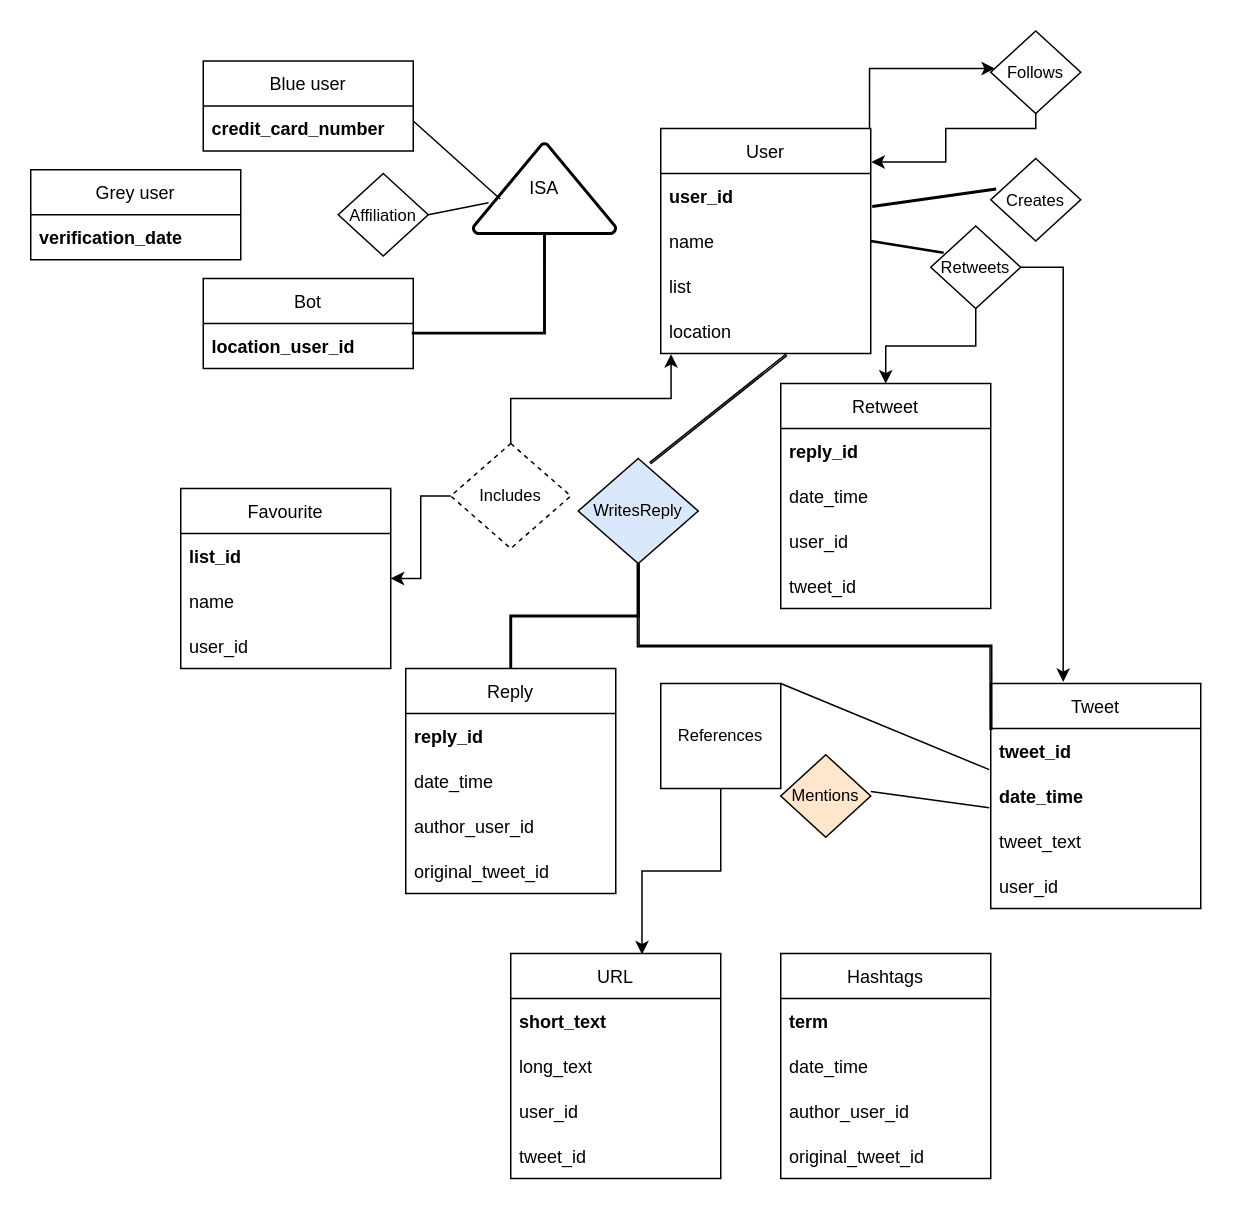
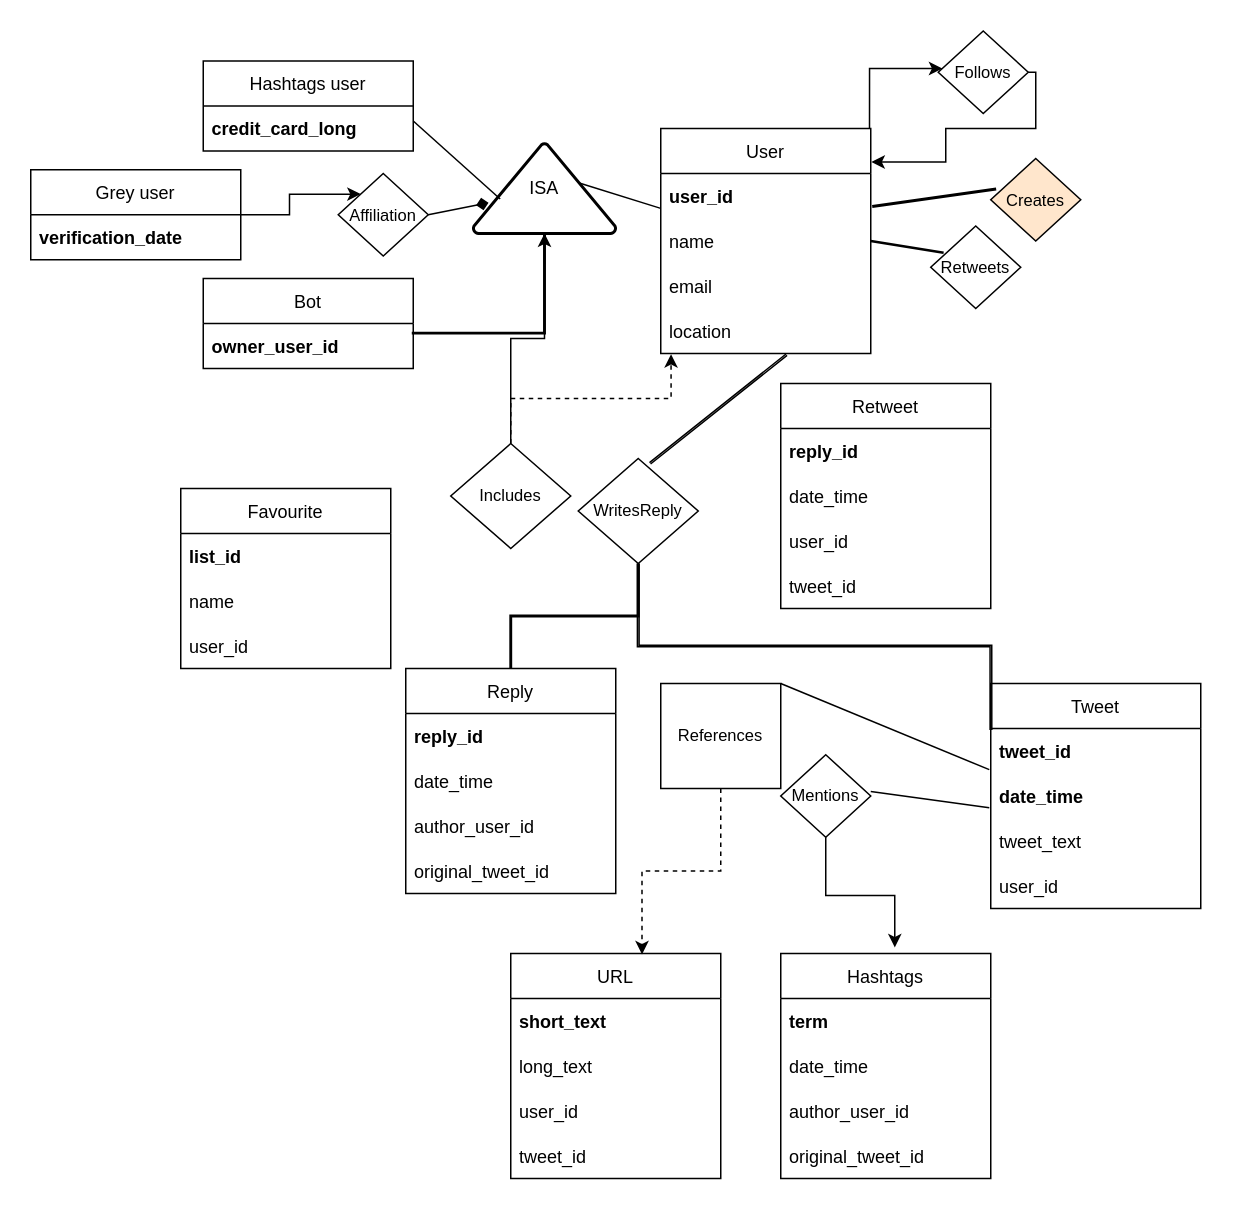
node "Follows": moved (1036, 72) -> (983, 72)
node "Blue user": label "Blue user" -> "Hashtags user"
node "credit_card_number": label "credit_card_number" -> "credit_card_long"
edge "ISA" -- "User": added
edge "Grey user" -> "Affiliation": added
node "Creates": fillcolor #ffffff -> #ffe6cc
edge "ISA" -- "Affiliation": arrowhead none -> diamond
node "list": label "list" -> "email"
edge "Retweets" -> "Retweet": removed
node "location_user_id": label "location_user_id" -> "owner_user_id"
edge "Includes" -> "location": style solid -> dashed
edge "Retweets" -> "Tweet": removed
node "Includes": style dashed -> solid
node "WritesReply": fillcolor #dae8fc -> #ffffff
edge "Includes" -> "Favourite": now "Includes" -> "ISA"
node "Mentions": fillcolor #ffe6cc -> #ffffff
edge "References" -> "URL": style solid -> dashed
edge "Mentions" -> "Hashtags": added
